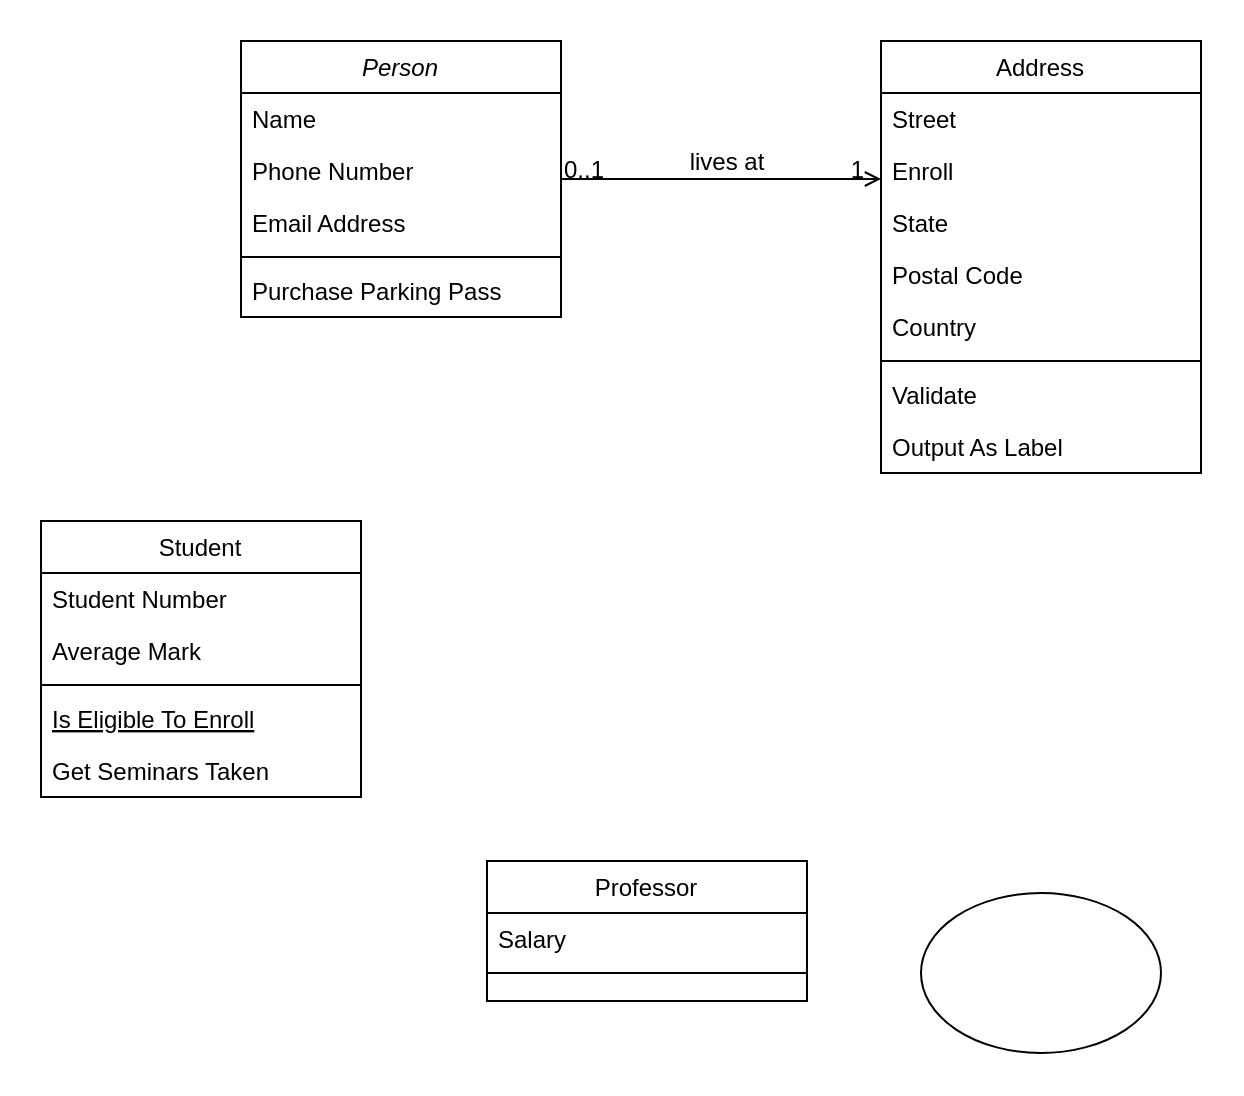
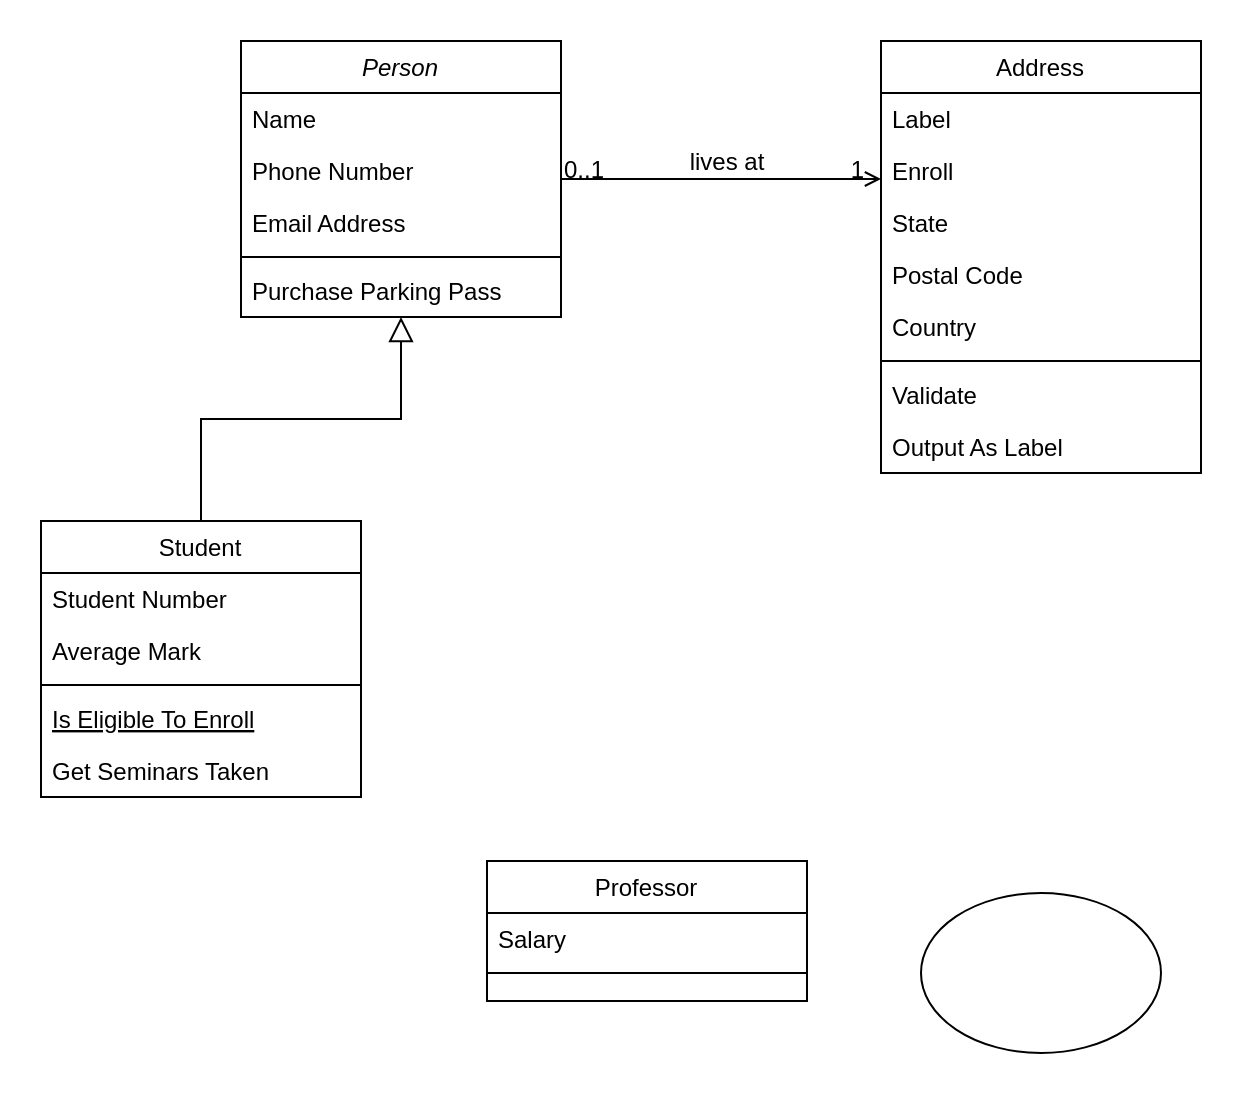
node "Street": label "Street" -> "Label"
edge "Student" -> "Person": added
